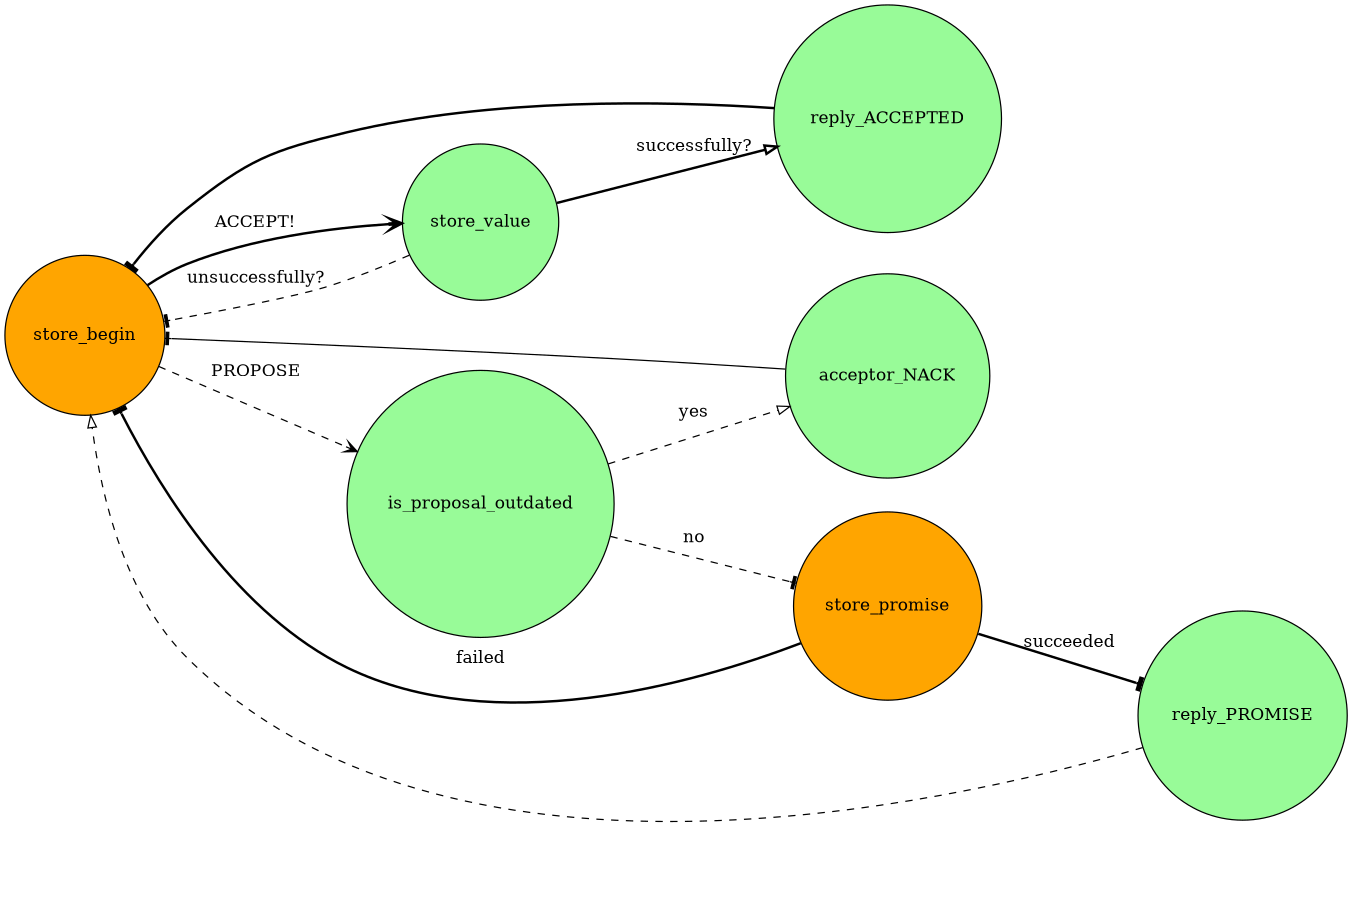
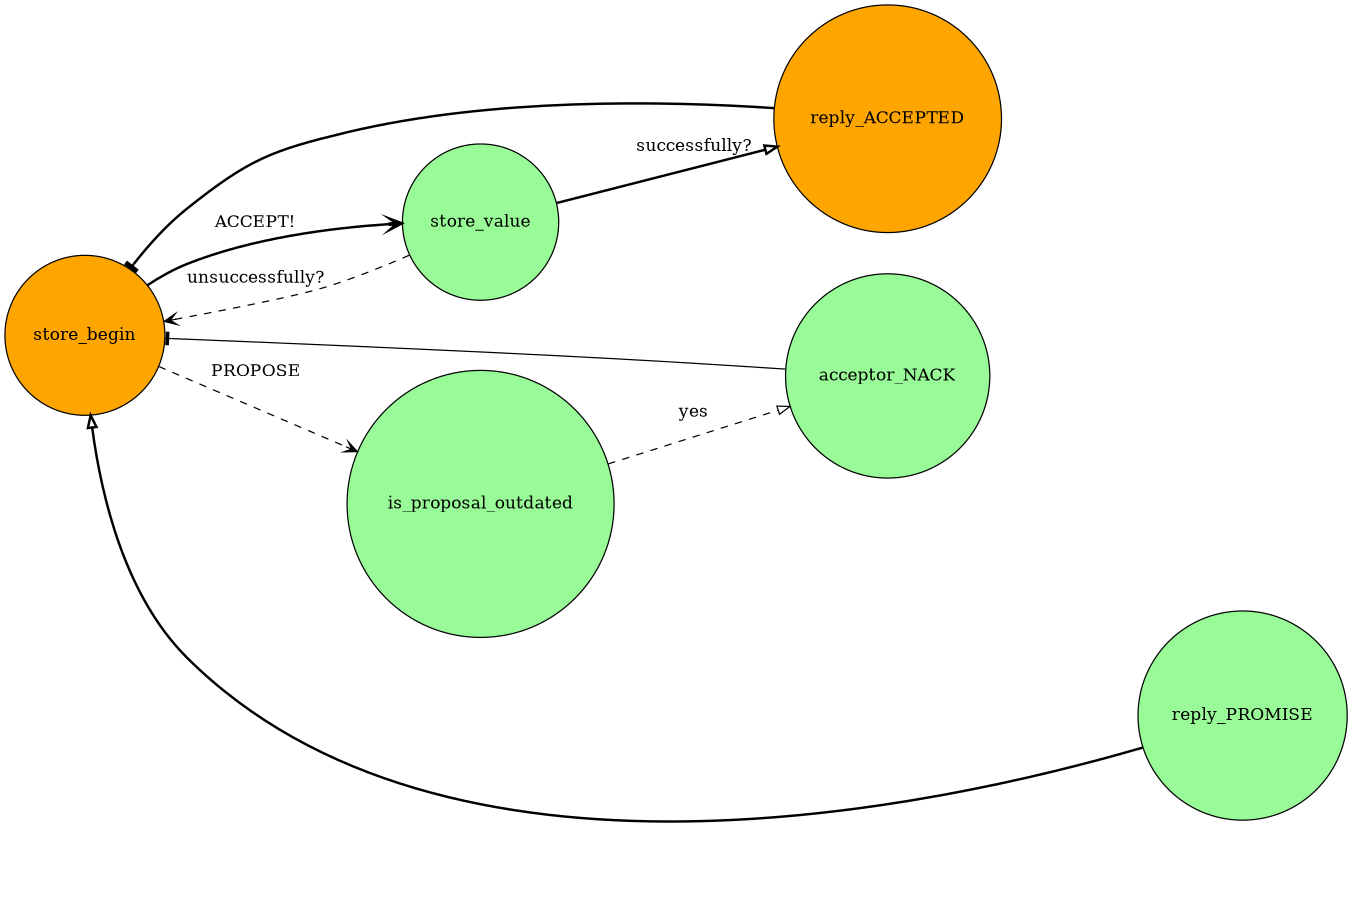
node "reply_ACCEPTED": fillcolor palegreen -> orange
edge "store_value" -> "store_begin": arrowhead tee -> vee
node "store_promise": removed
edge "reply_PROMISE" -> "store_begin": style dashed -> bold
